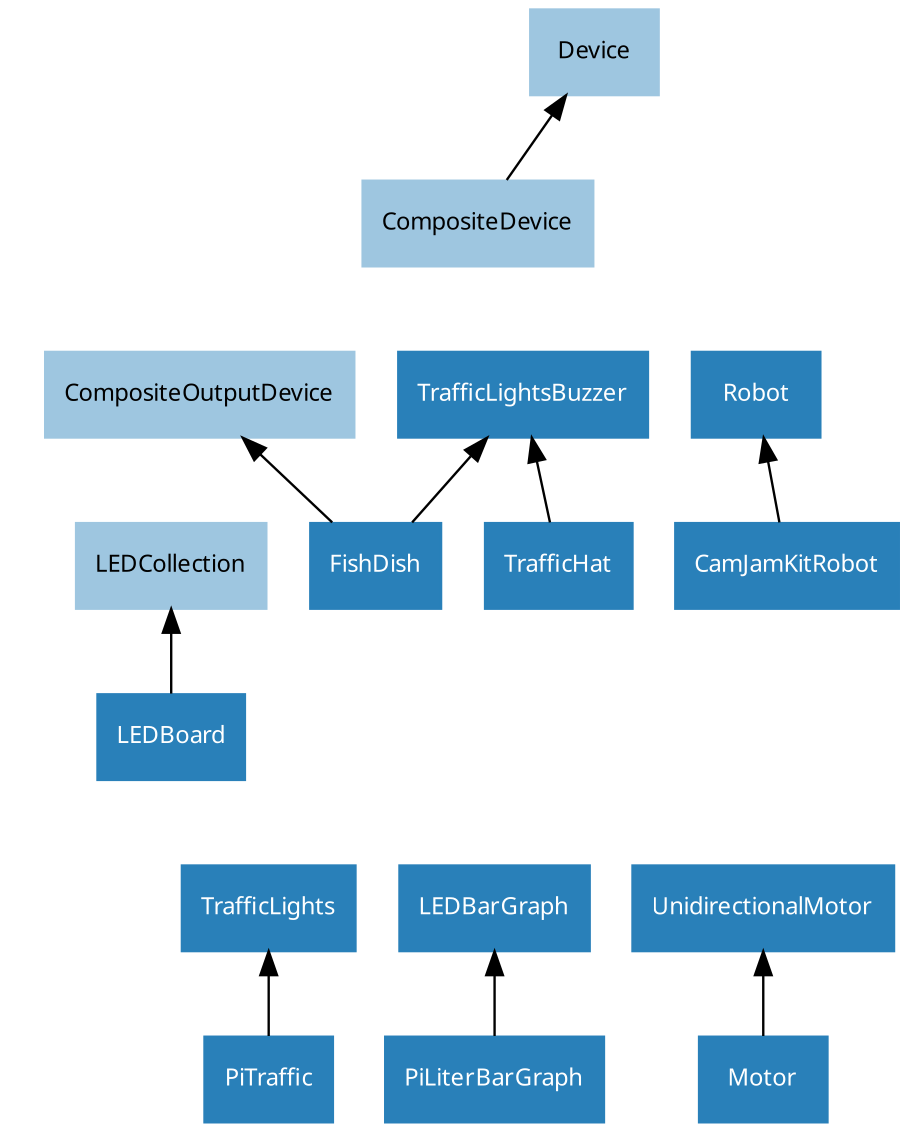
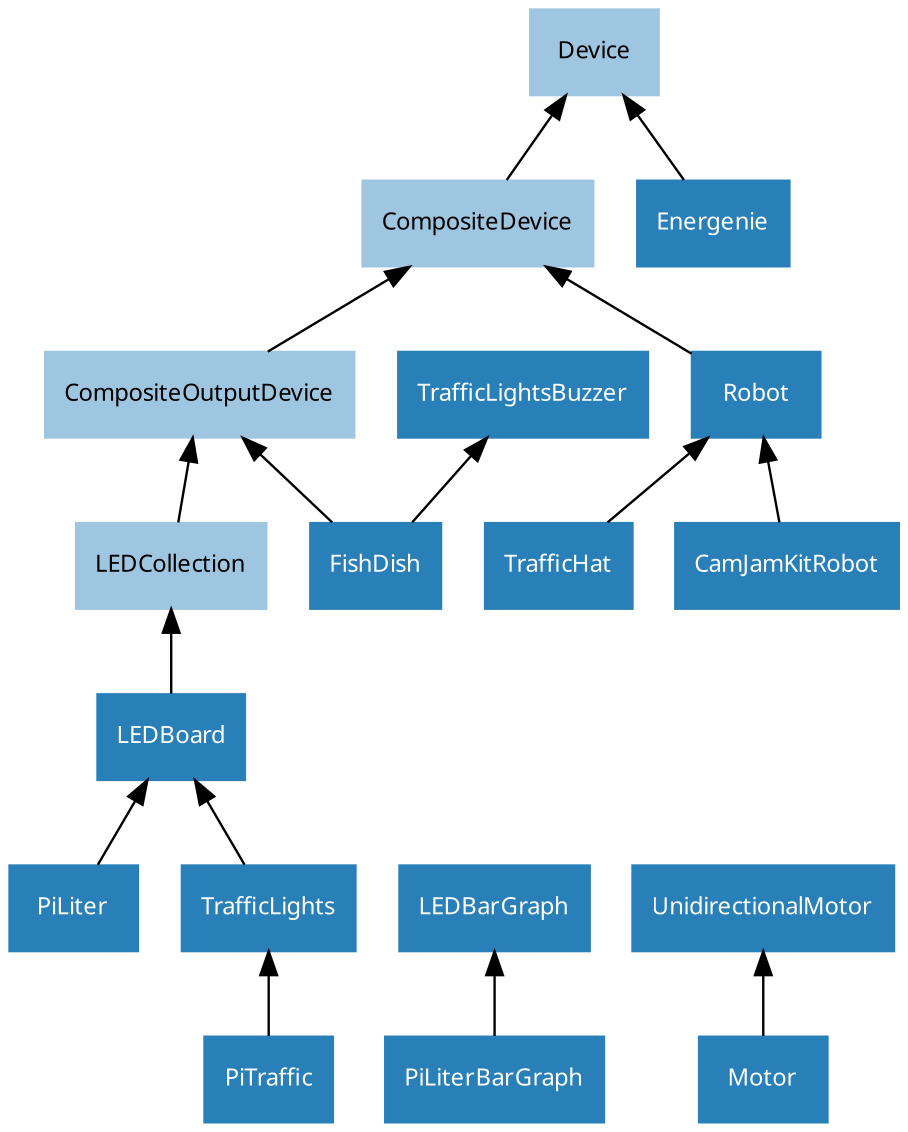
node "Energenie": added
edge "CompositeOutputDevice" -> "CompositeDevice": added
edge "Robot" -> "CompositeDevice": added
edge "LEDCollection" -> "CompositeOutputDevice": added
edge "TrafficHat" -> "TrafficLightsBuzzer": now "TrafficHat" -> "Robot"
edge "TrafficLights" -> "LEDBoard": added
node "PiLiter": added
